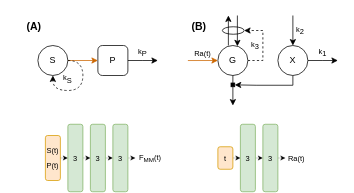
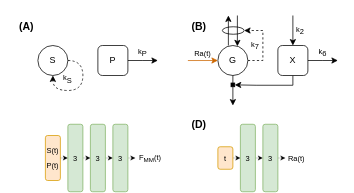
node "(A)": moved (34, 27) -> (27, 27)
node "k3": label "k3" -> "k7"
node "k1": label "k1" -> "k6"
edge "S" -> "P": removed
node "X": shape ellipse -> rounded rectangle
node "(D)": added
